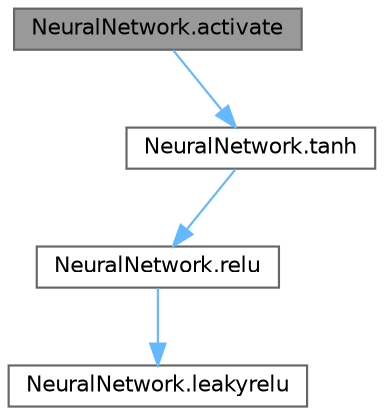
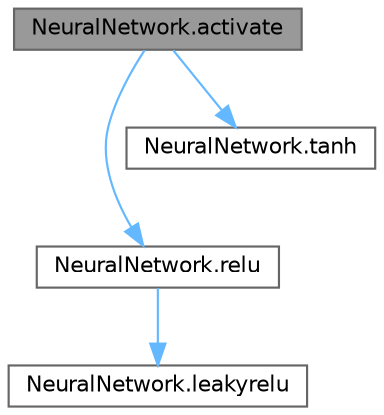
edge "NeuralNetwork.tanh" -> "NeuralNetwork.relu": now "NeuralNetwork.activate" -> "NeuralNetwork.relu"
